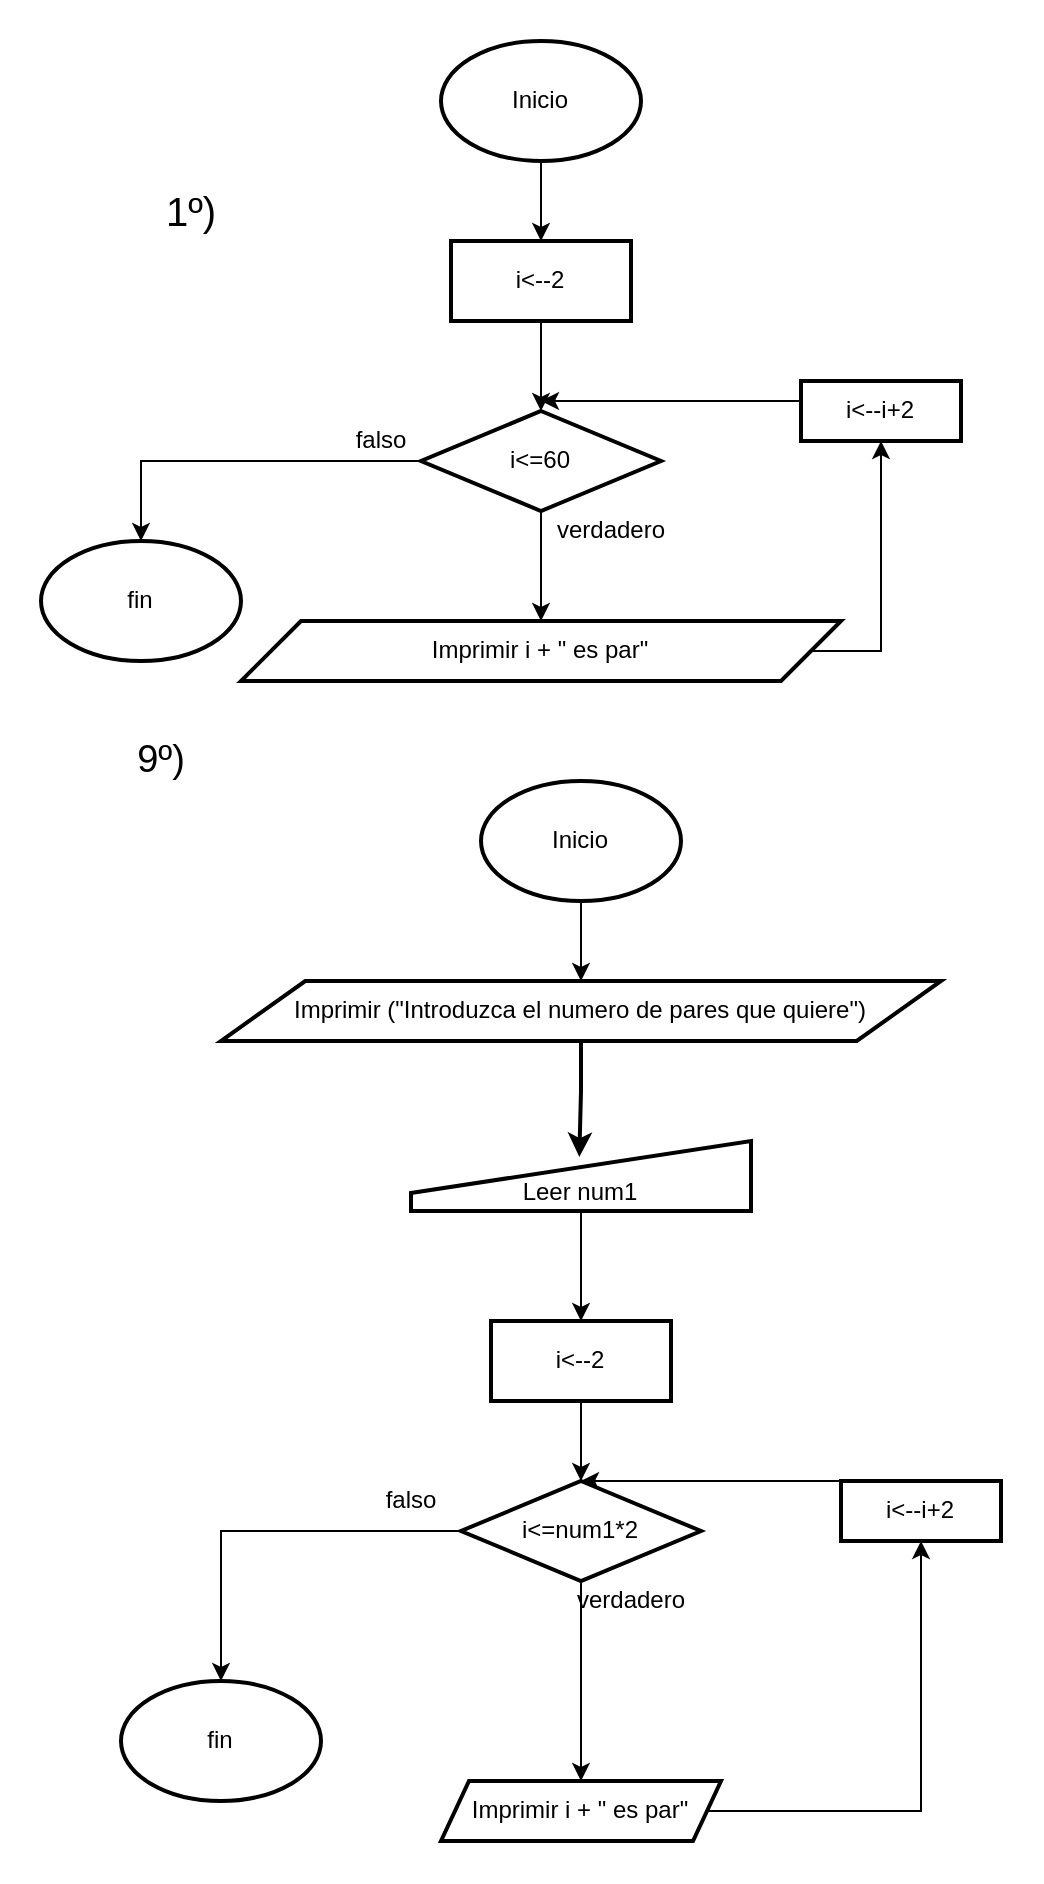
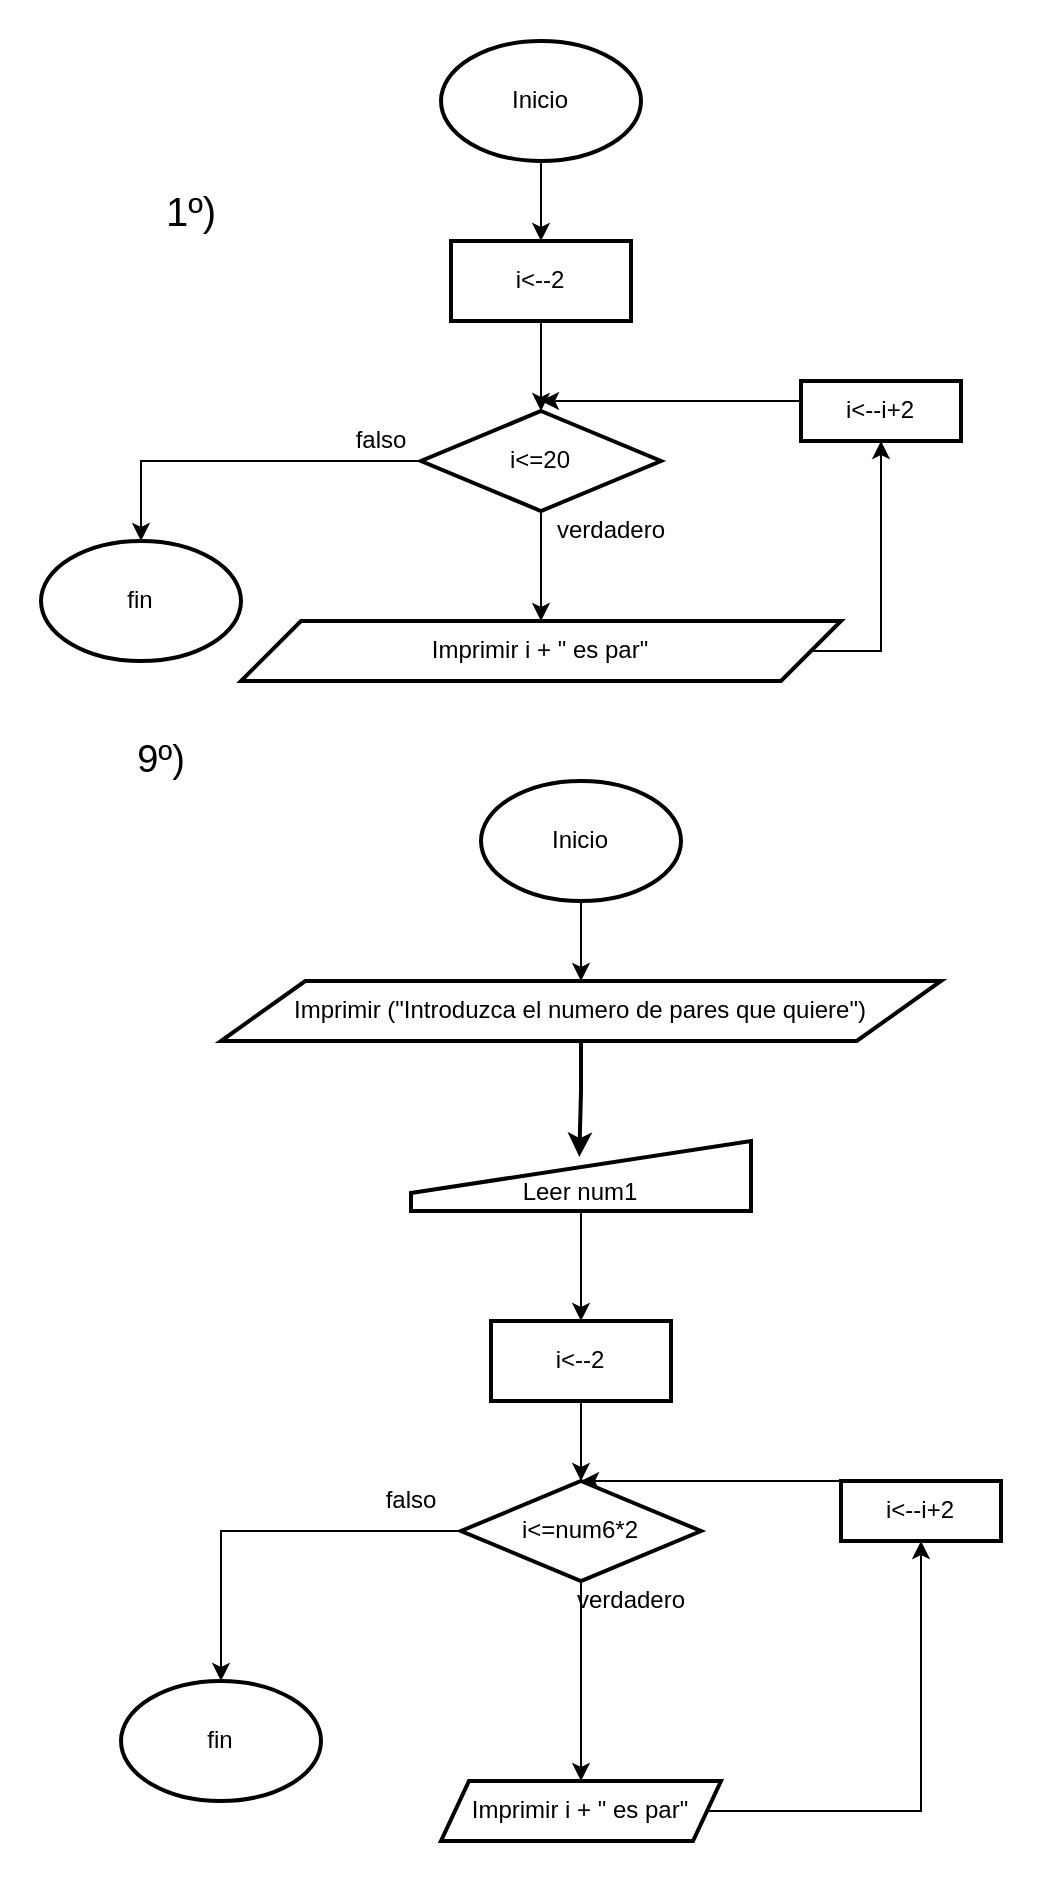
node "i<=60": label "i<=60" -> "i<=20"
node "i<=num1*2": label "i<=num1*2" -> "i<=num6*2"
